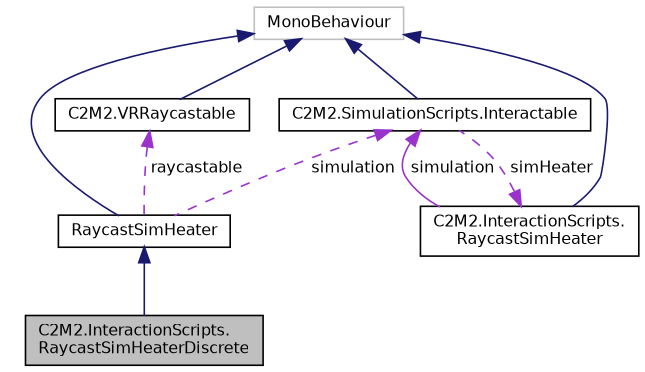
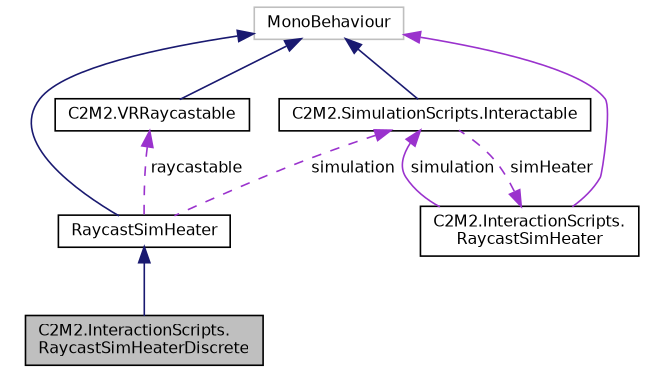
edge "C2M2.InteractionScripts. RaycastSimHeater" -> "MonoBehaviour": color midnightblue -> darkorchid3
